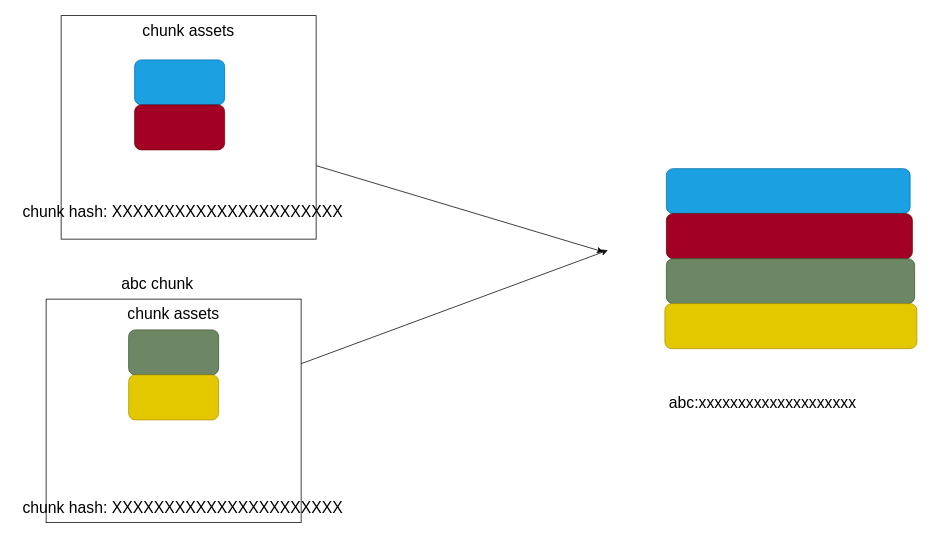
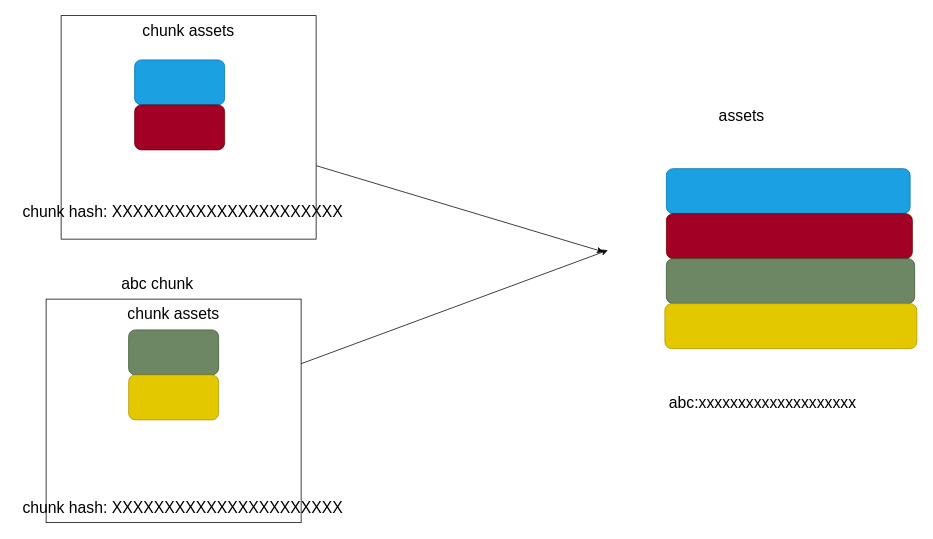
node "assets": added
